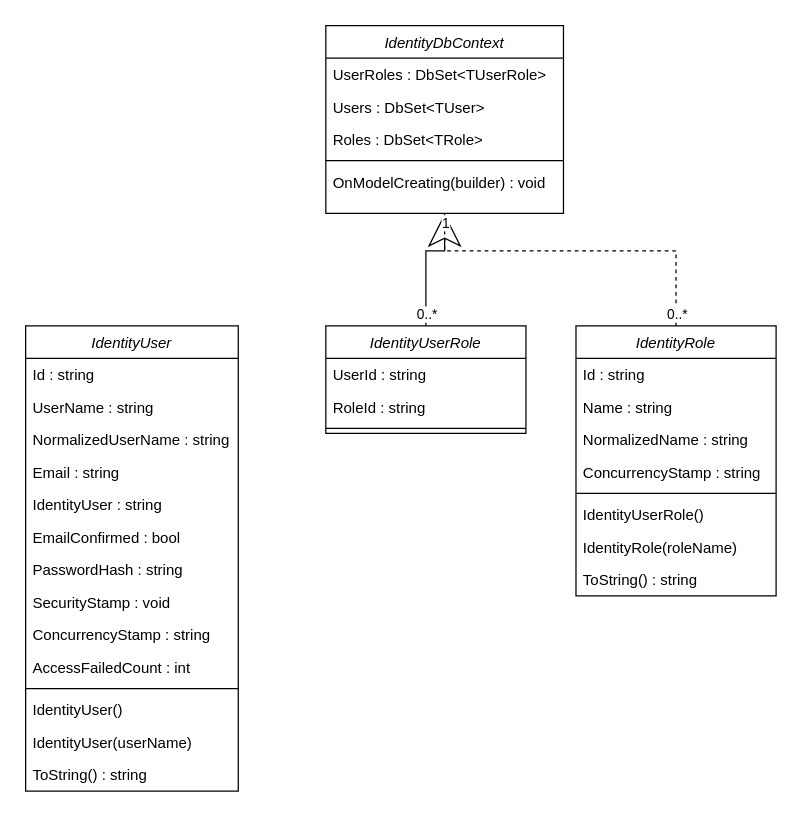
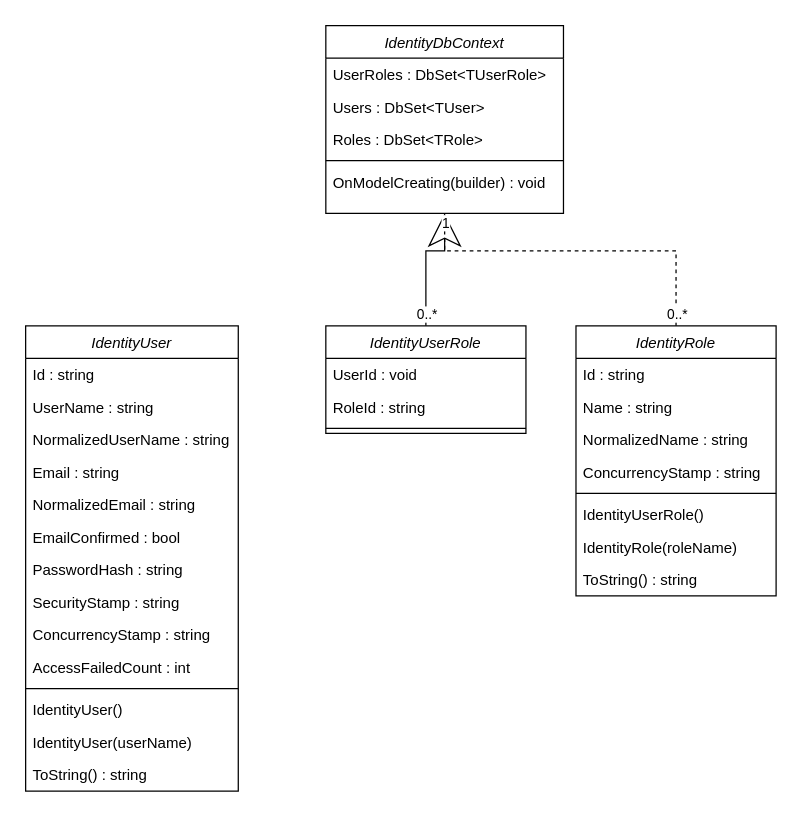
node "UserId : string": label "UserId : string" -> "UserId : void"
node "IdentityUser : string": label "IdentityUser : string" -> "NormalizedEmail : string"
node "SecurityStamp : void": label "SecurityStamp : void" -> "SecurityStamp : string"
